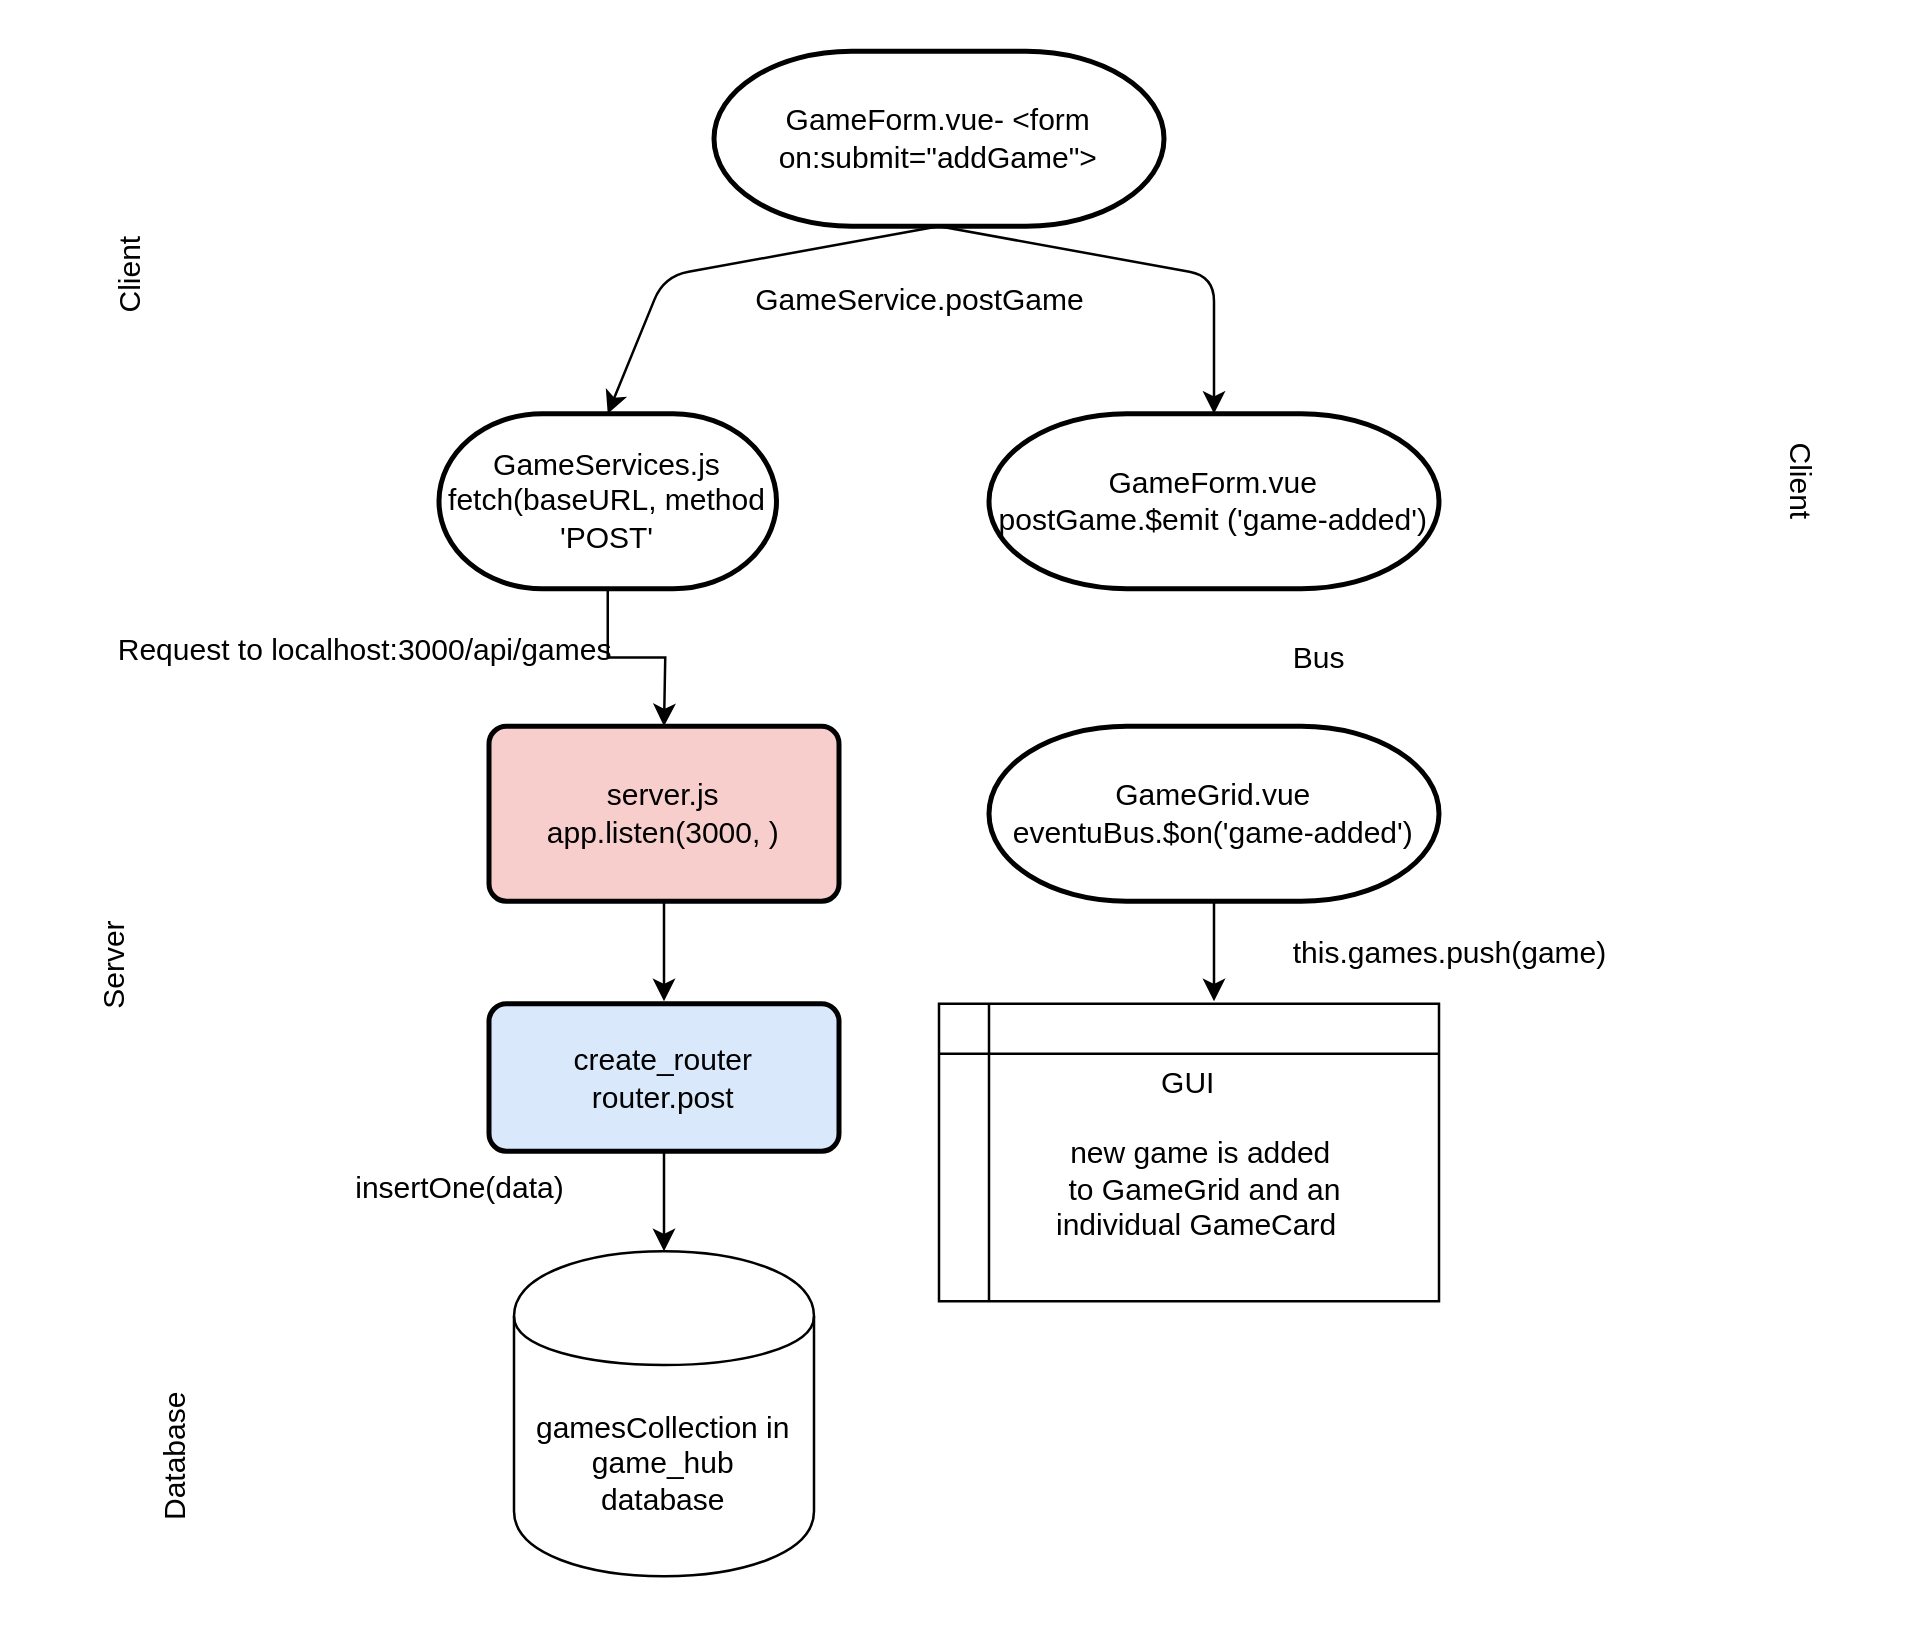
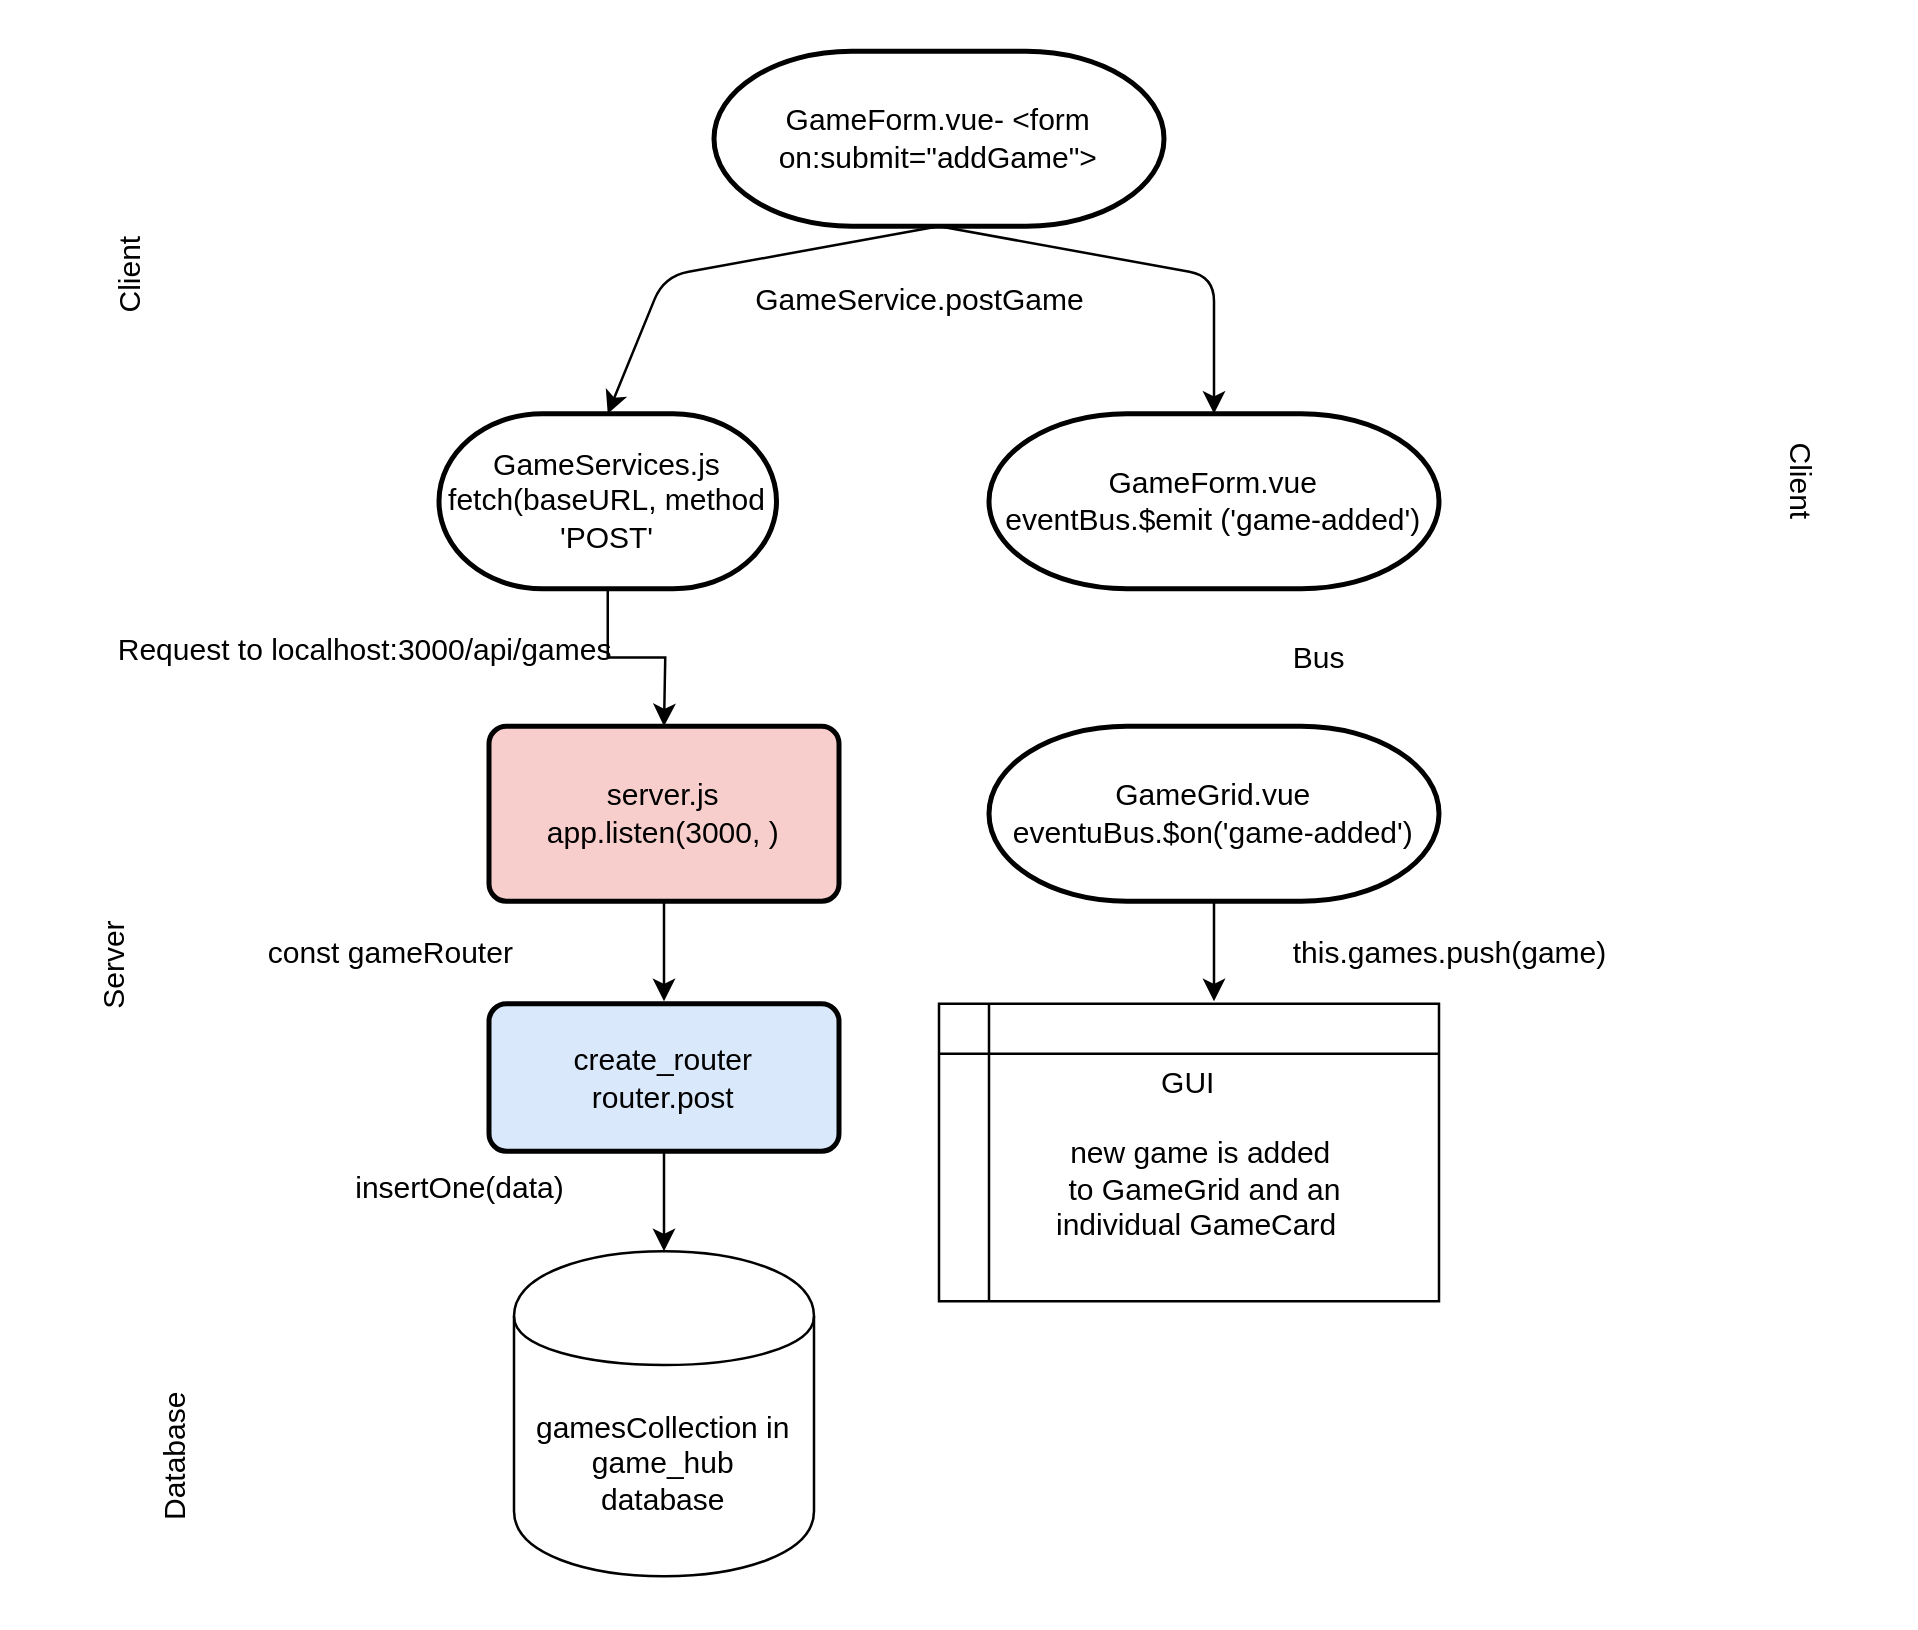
node "GameForm.vue postGame.$emit ('game-added')": label "GameForm.vue postGame.$emit ('game-added')" -> "GameForm.vue eventBus.$emit ('game-added')"
node "const gameRouter": added
